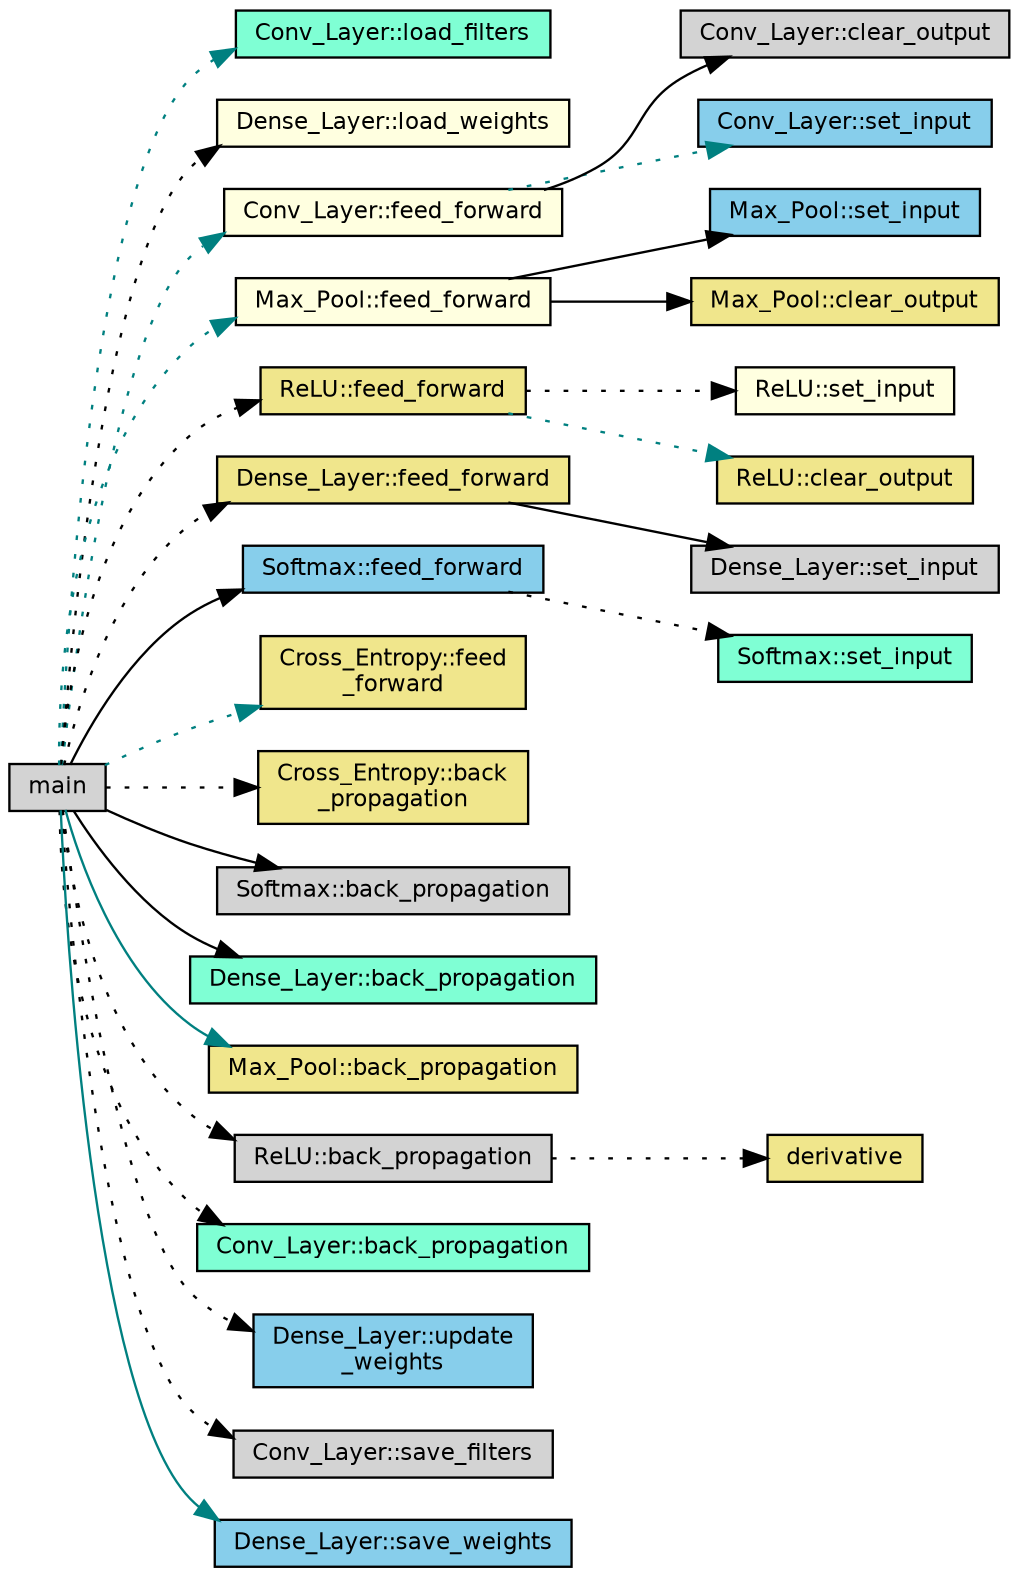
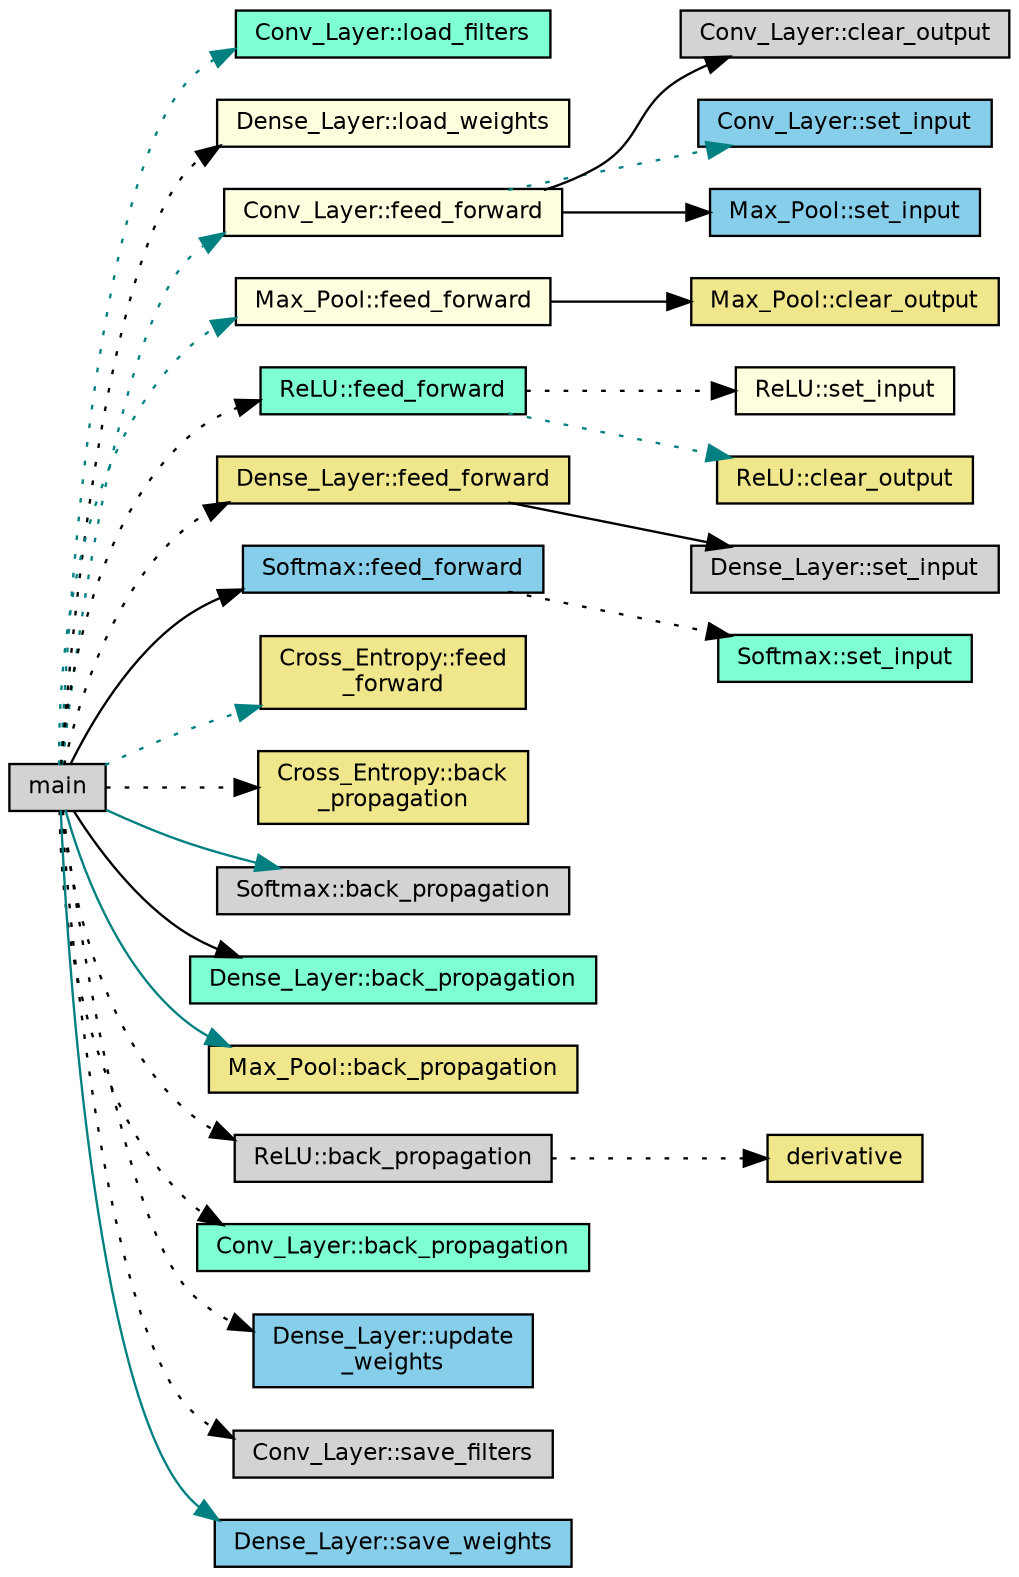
edge "Max_Pool::feed_forward" -> "Max_Pool::set_input": now "Conv_Layer::feed_forward" -> "Max_Pool::set_input"
node "ReLU::feed_forward": fillcolor khaki -> aquamarine
edge "main" -> "Softmax::back_propagation": color black -> teal
